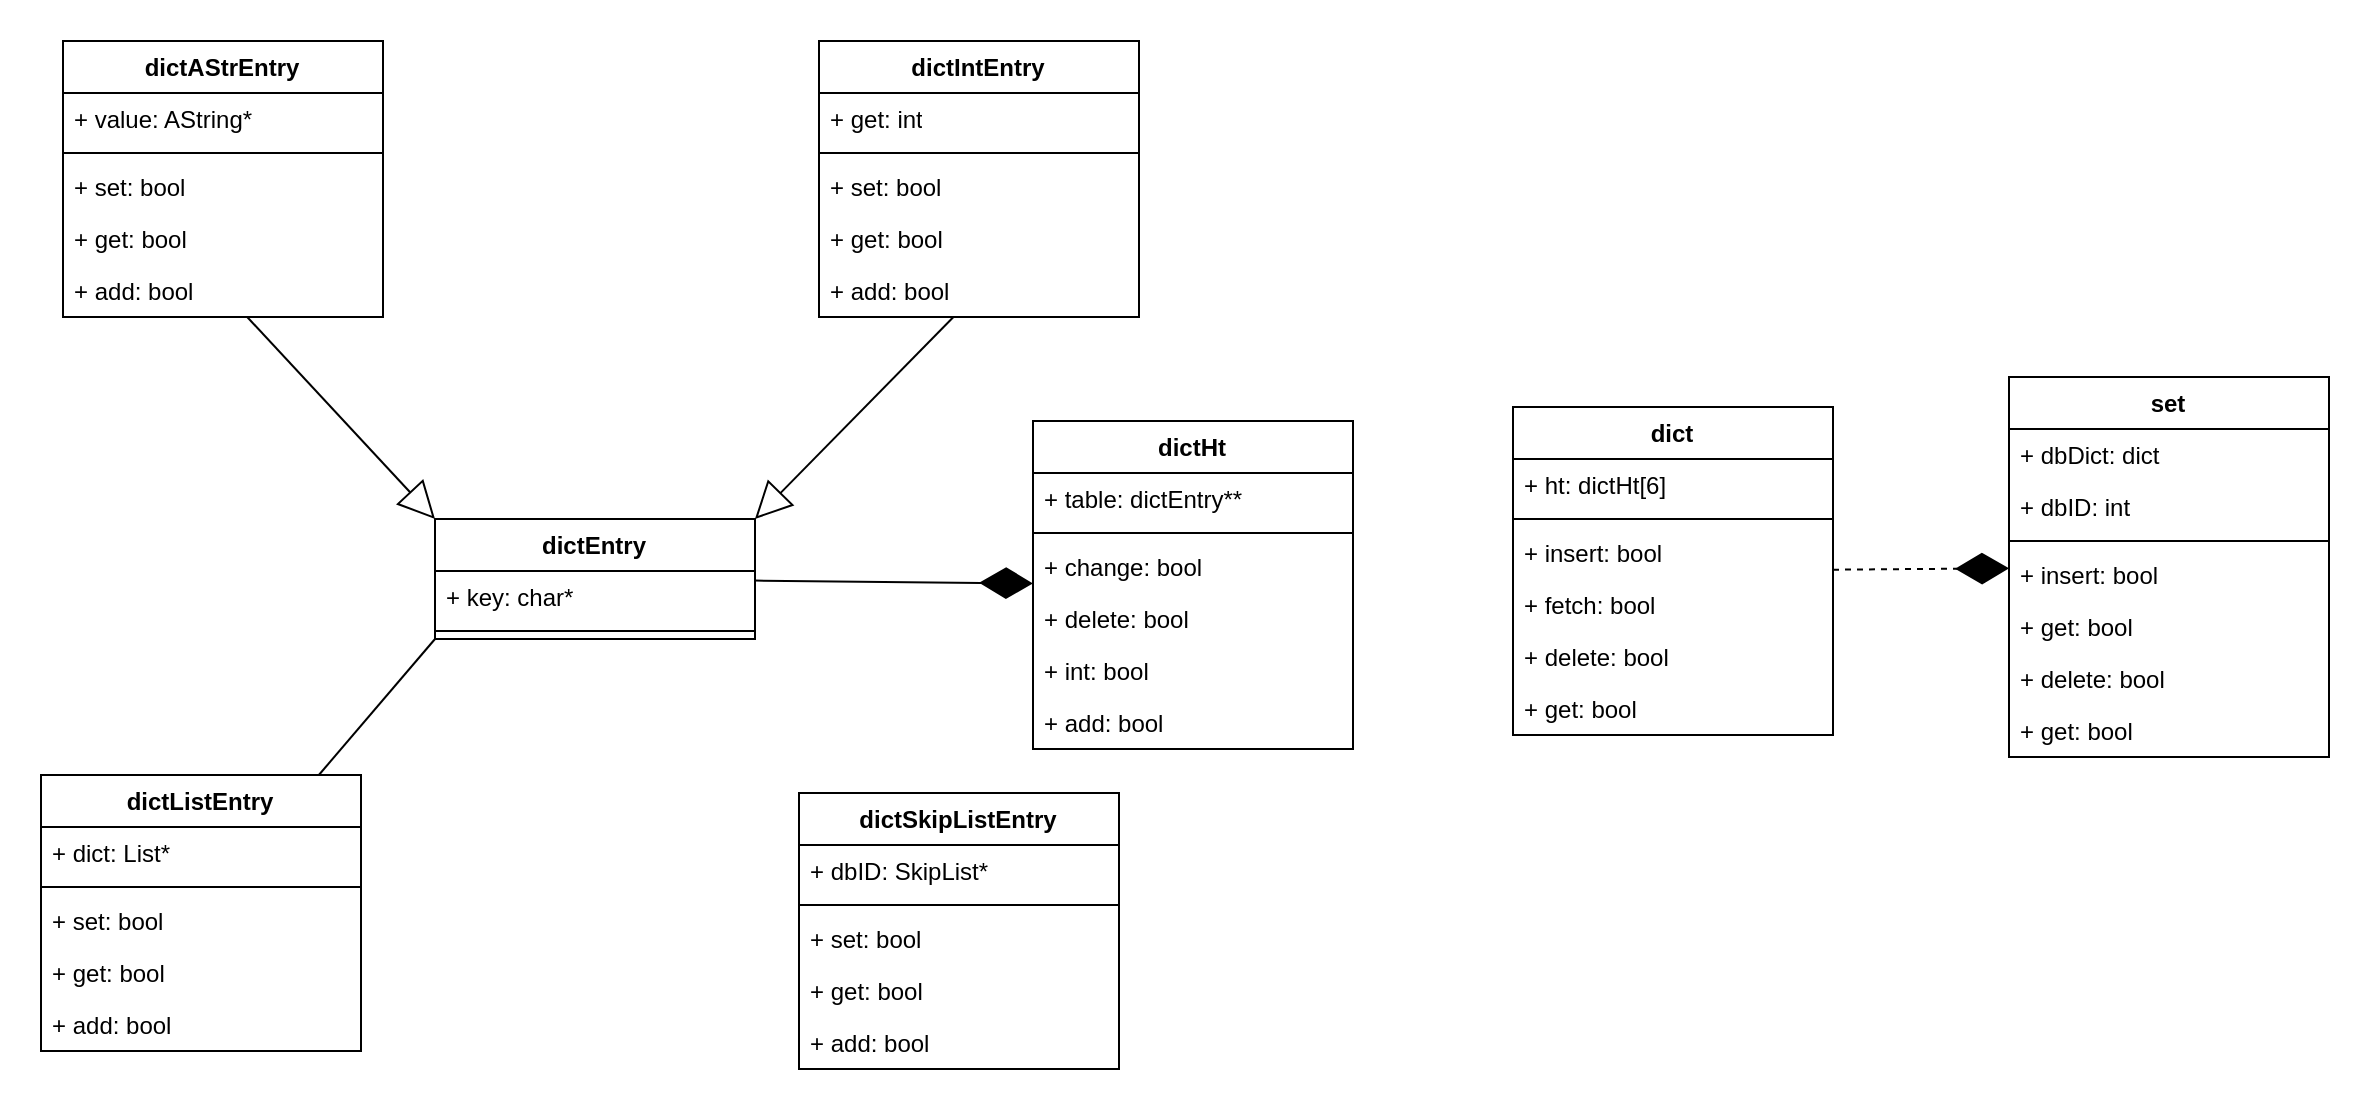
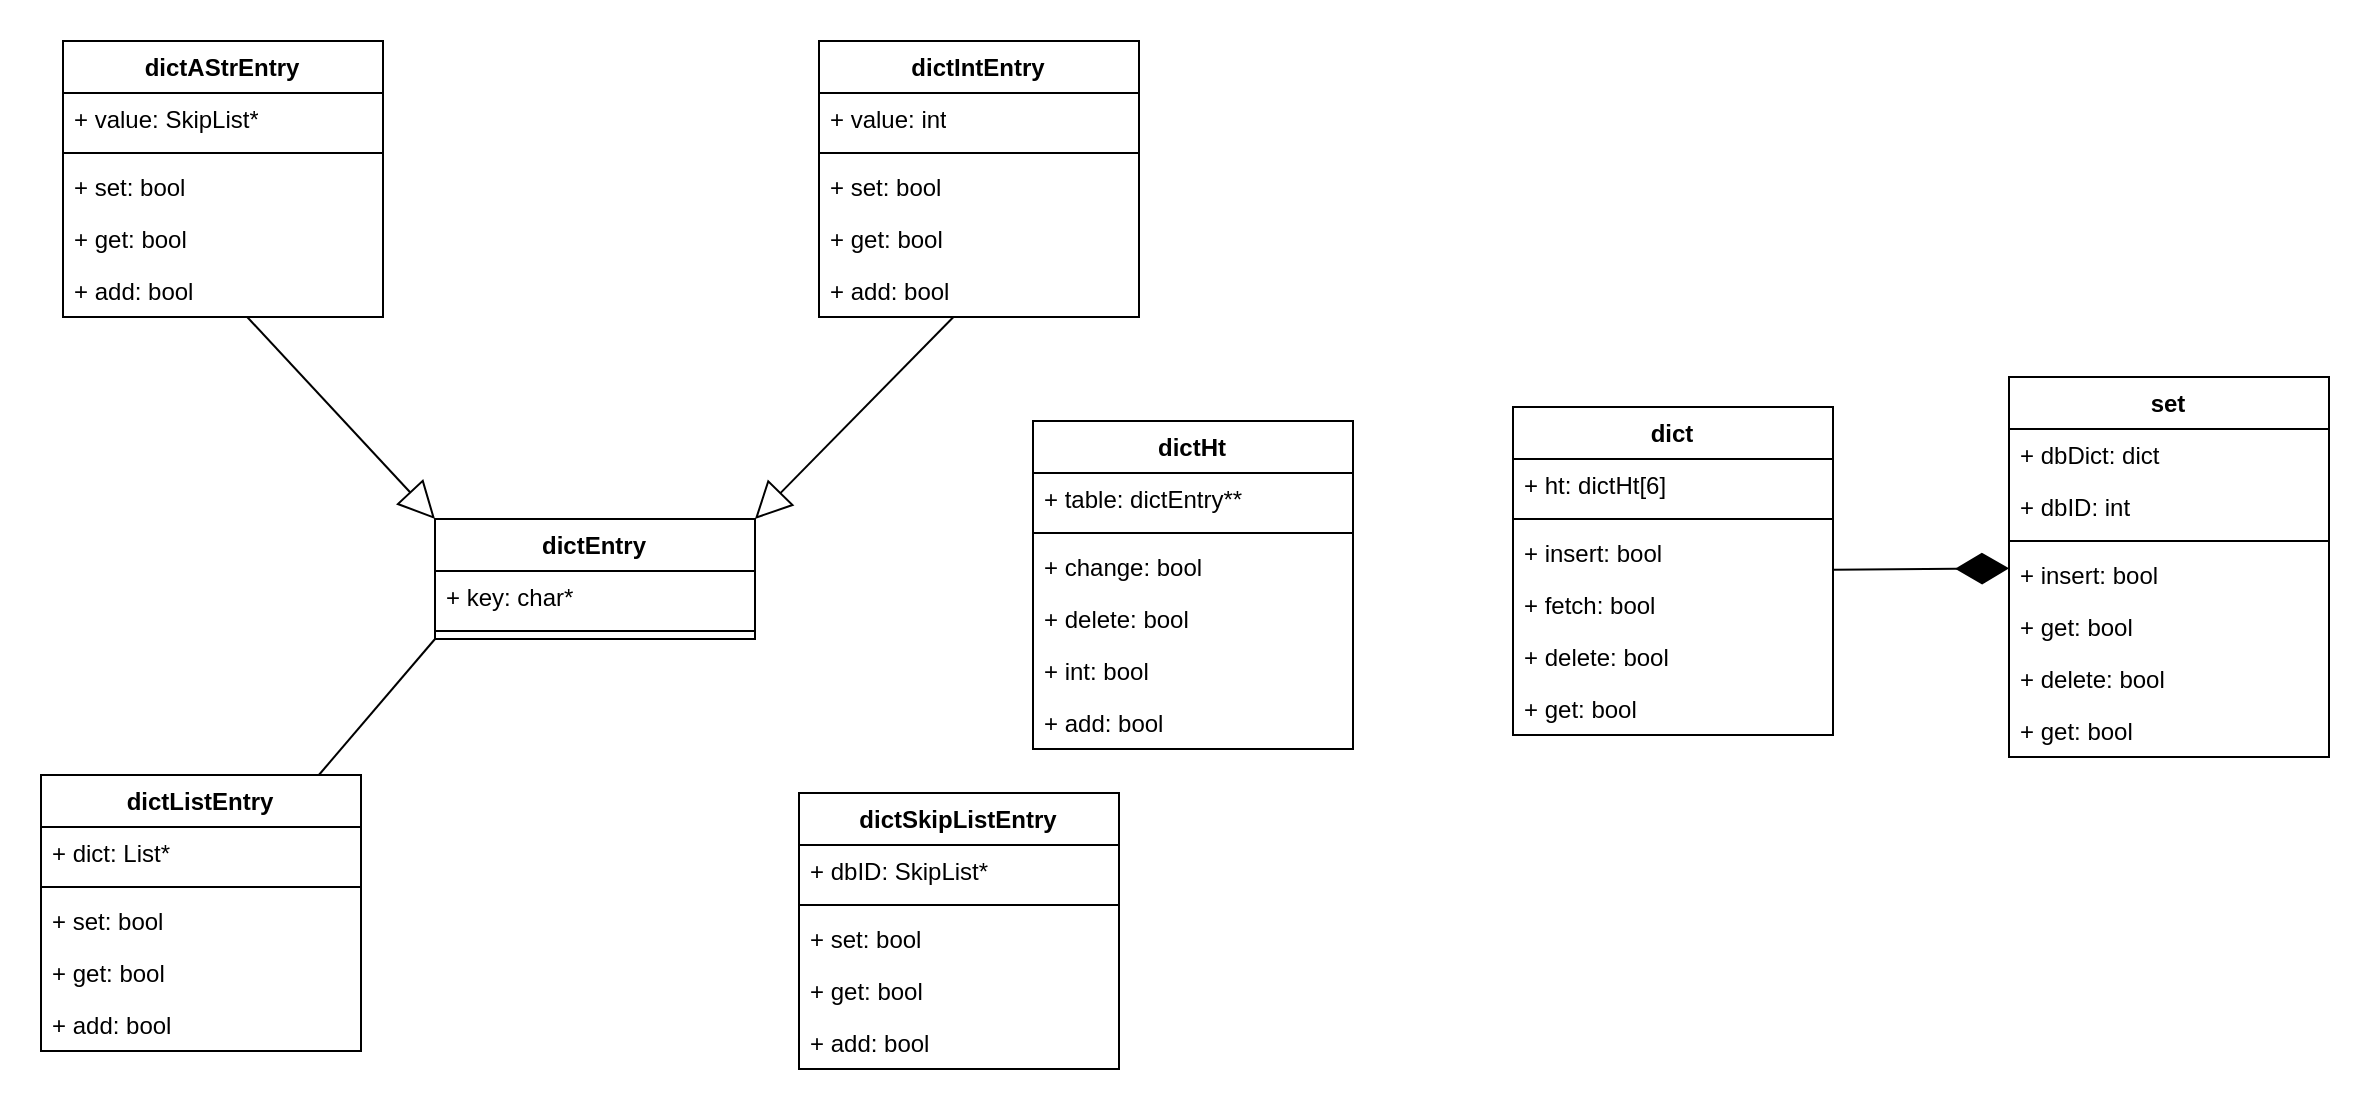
node "+ value: AString*": label "+ value: AString*" -> "+ value: SkipList*"
node "+ get: int": label "+ get: int" -> "+ value: int"
edge "dict" -> "set": style dashed -> solid
edge "dictEntry" -> "dictHt": removed
